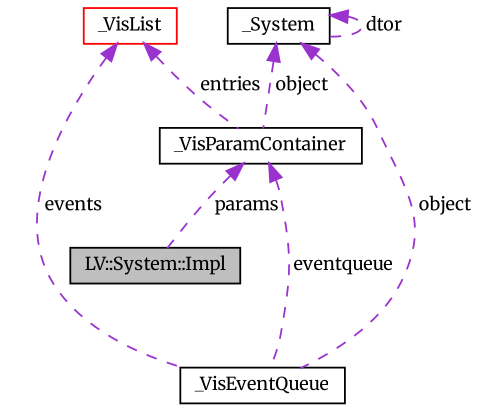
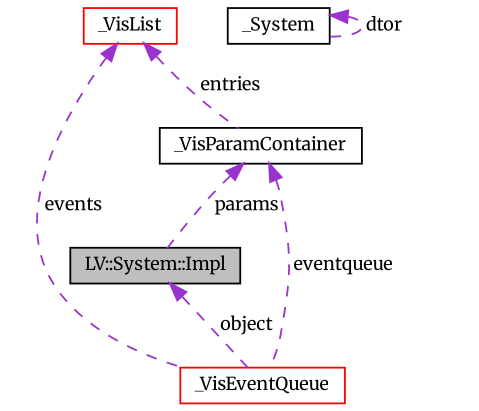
edge "_VisParamContainer" -> "_System": removed, label "object"
edge "_VisEventQueue" -> "_System": now "_VisEventQueue" -> "LV::System::Impl"
node "_VisEventQueue": color black -> red
